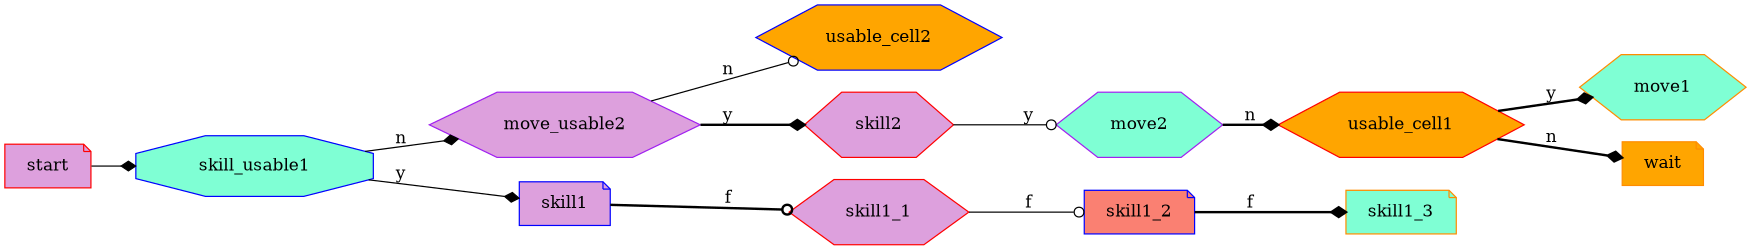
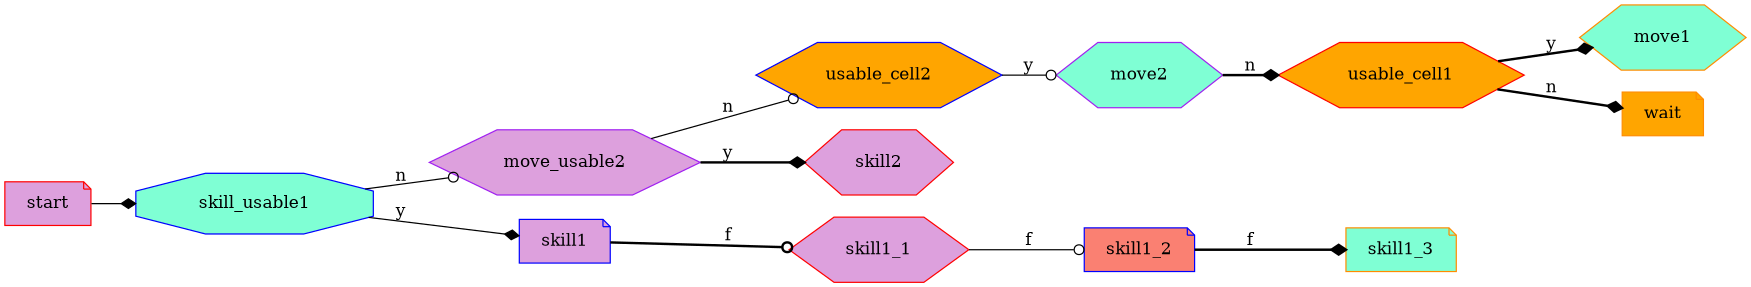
edge "skill2" -> "move2": now "usable_cell2" -> "move2"
edge "skill_usable1" -> "move_usable2": arrowhead diamond -> odot
